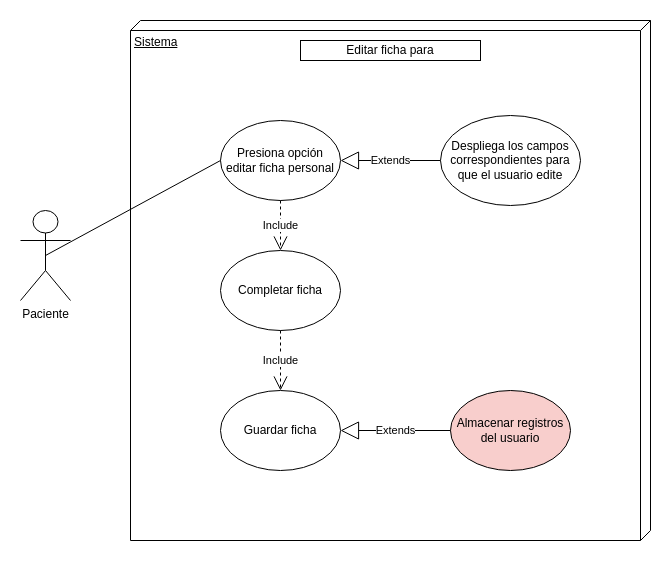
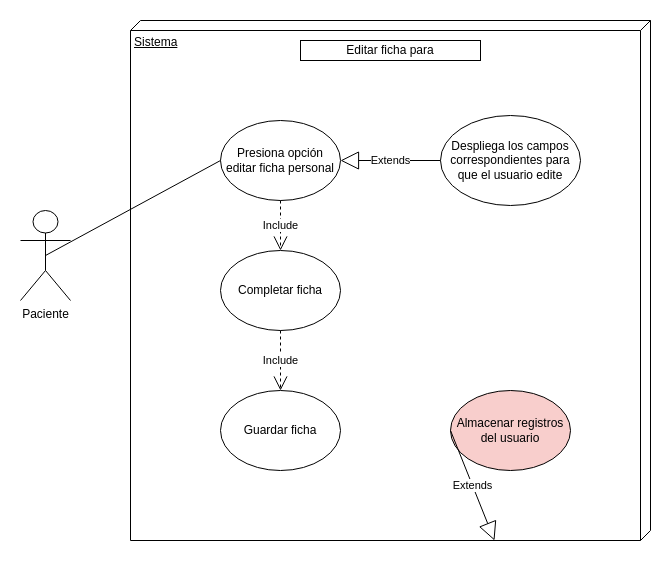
edge "Almacenar registros del usuario" -> "Guardar ficha": now "Almacenar registros del usuario" -> "Sistema"
